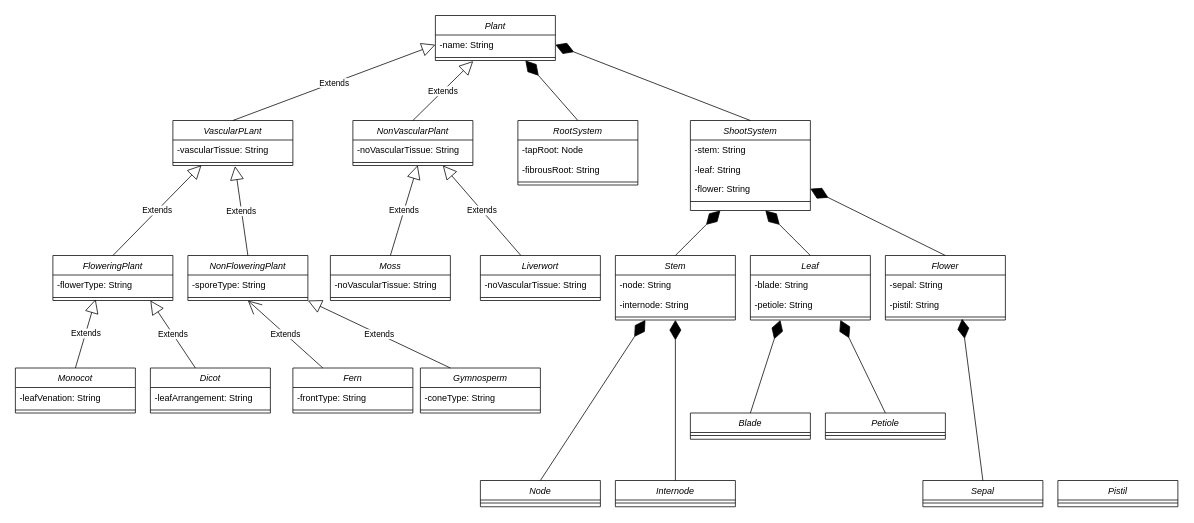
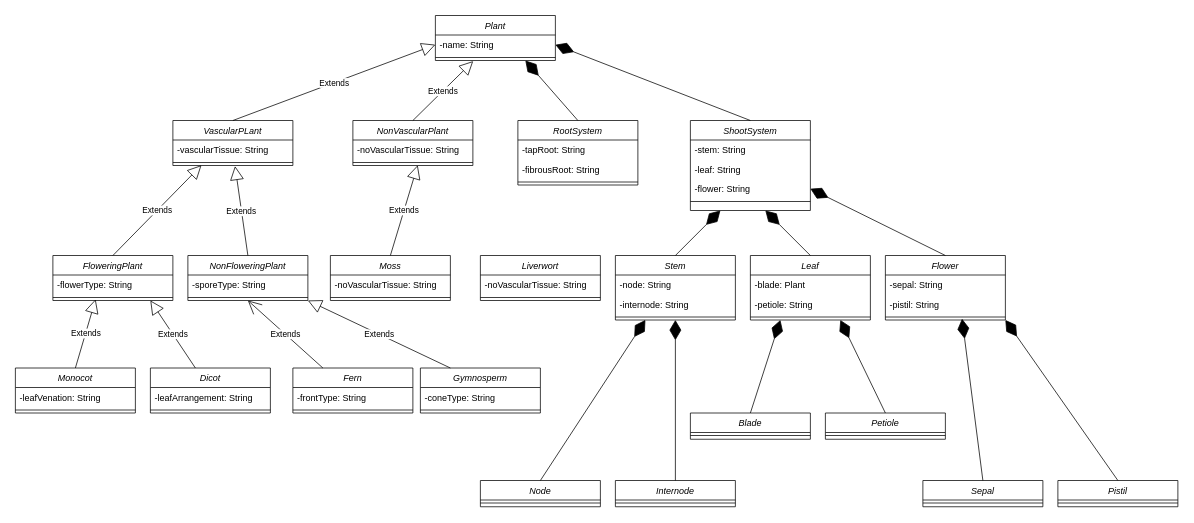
node "-tapRoot: Node": label "-tapRoot: Node" -> "-tapRoot: String"
edge "Liverwort" -> "NonVascularPlant": removed, label "Extends"
node "-blade: String": label "-blade: String" -> "-blade: Plant"
edge "Pistil" -> "Flower": added
